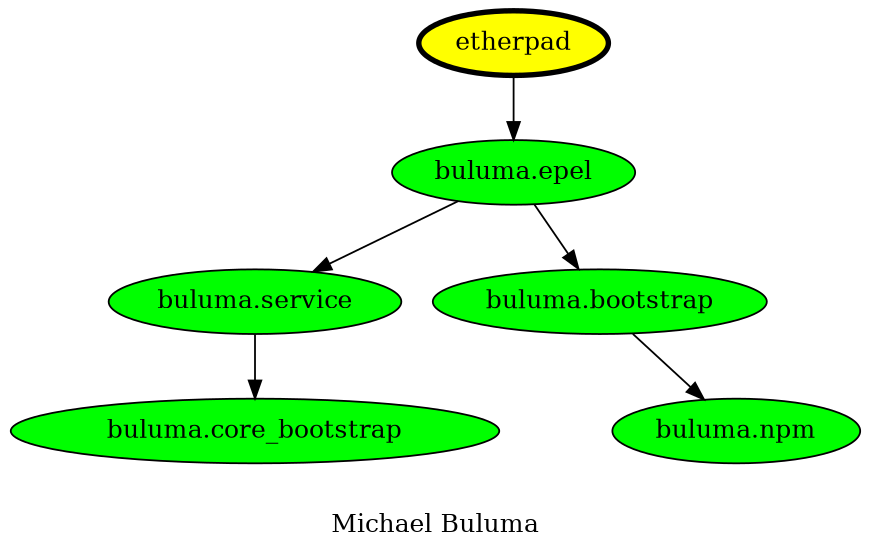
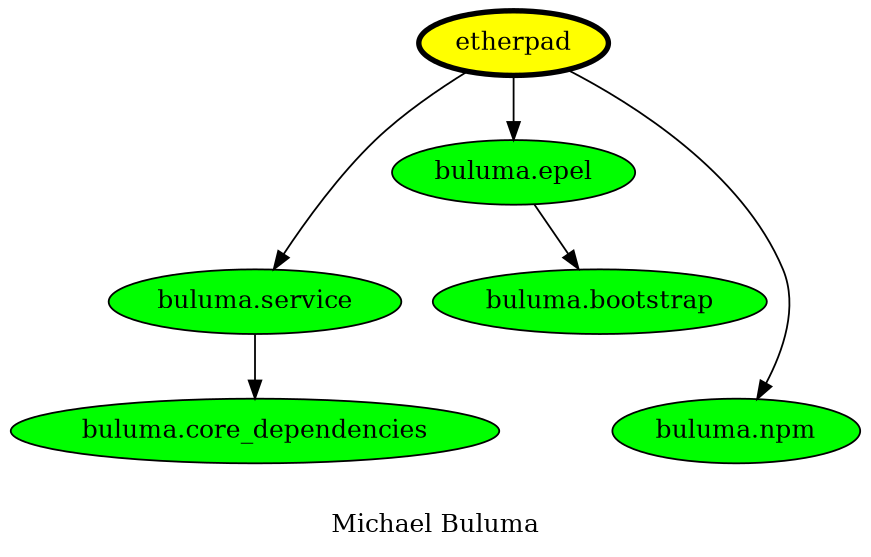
edge "buluma.epel" -> "buluma.service": now "etherpad" -> "buluma.service"
edge "buluma.bootstrap" -> "buluma.npm": now "etherpad" -> "buluma.npm"
node "buluma.core_bootstrap": label "buluma.core_bootstrap" -> "buluma.core_dependencies"
